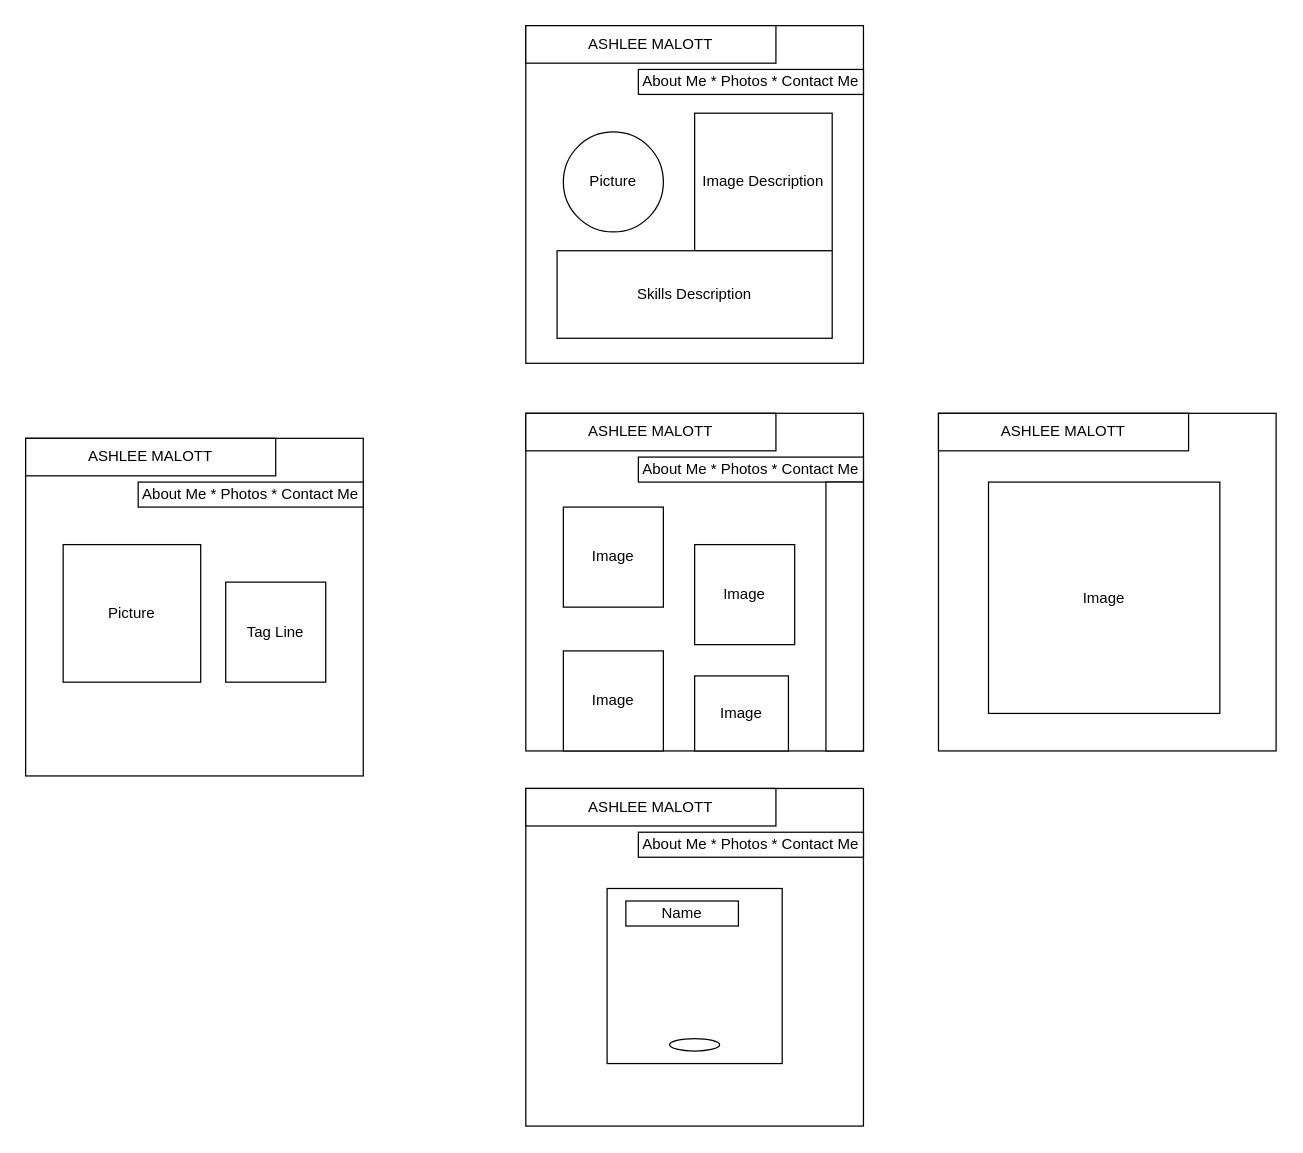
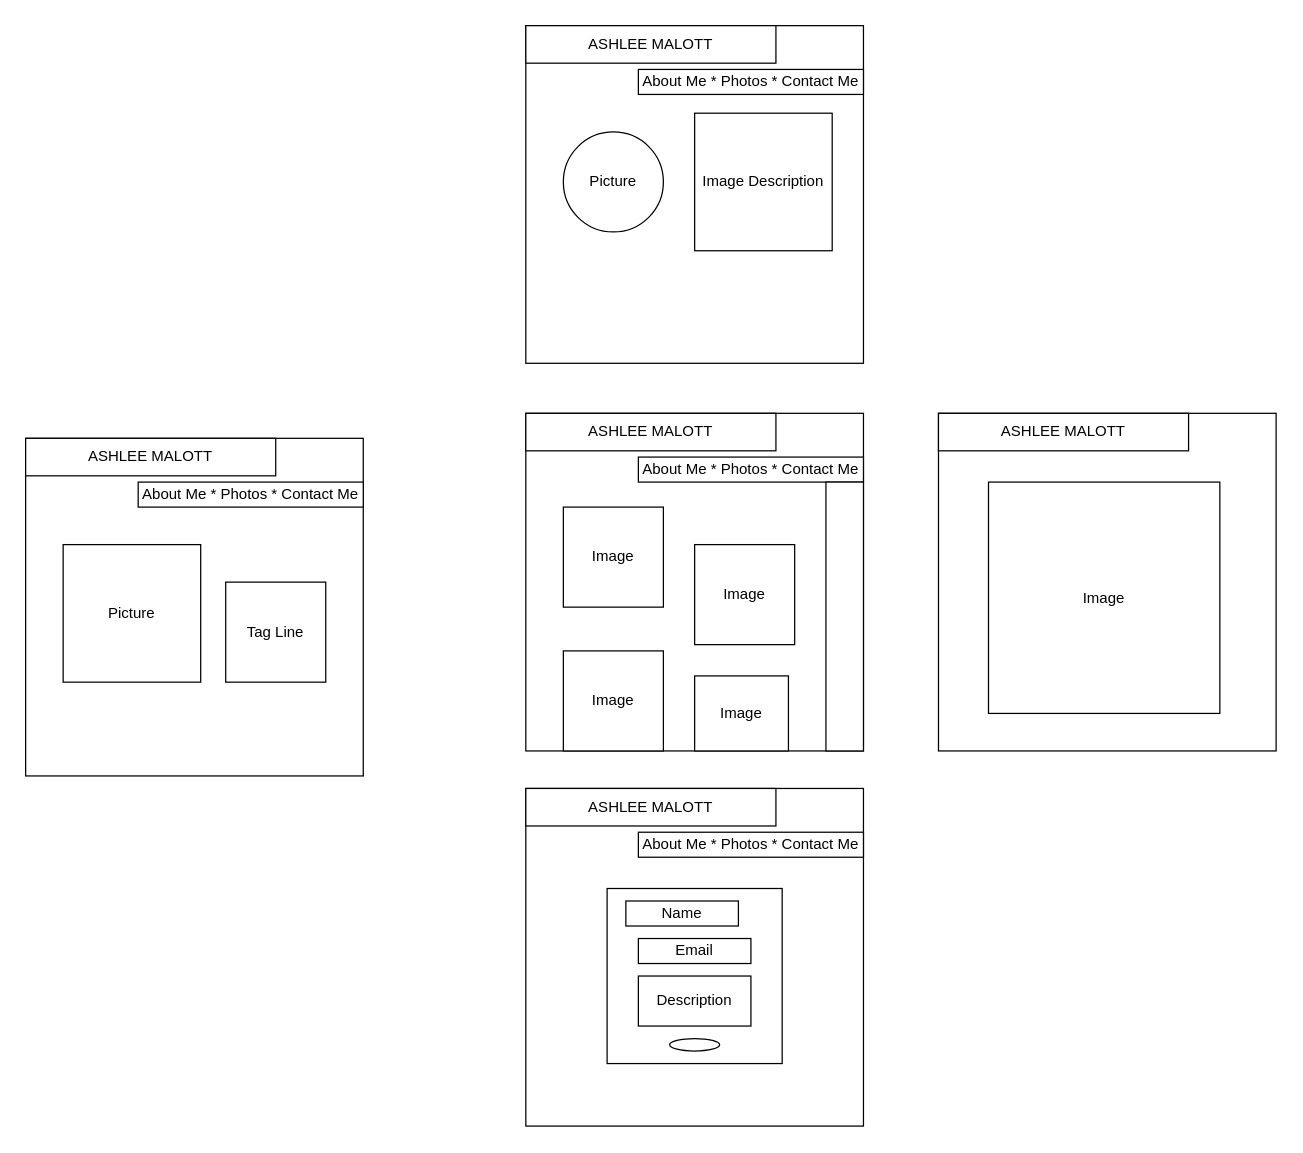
node "Skills Description": removed
node "Email": added
node "Description": added
